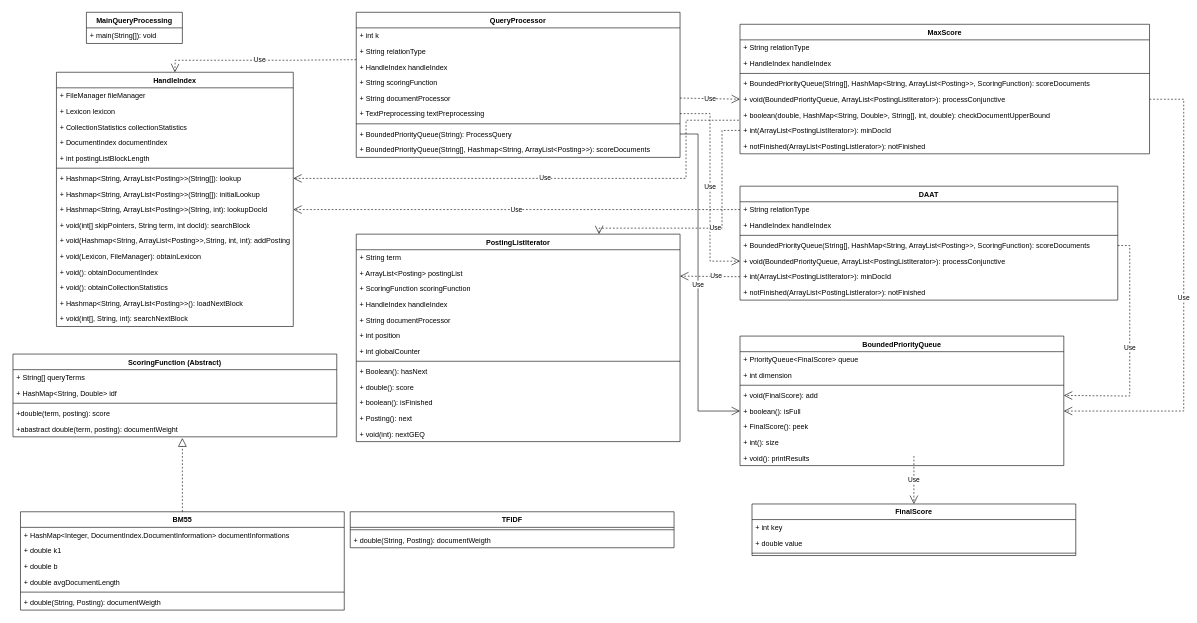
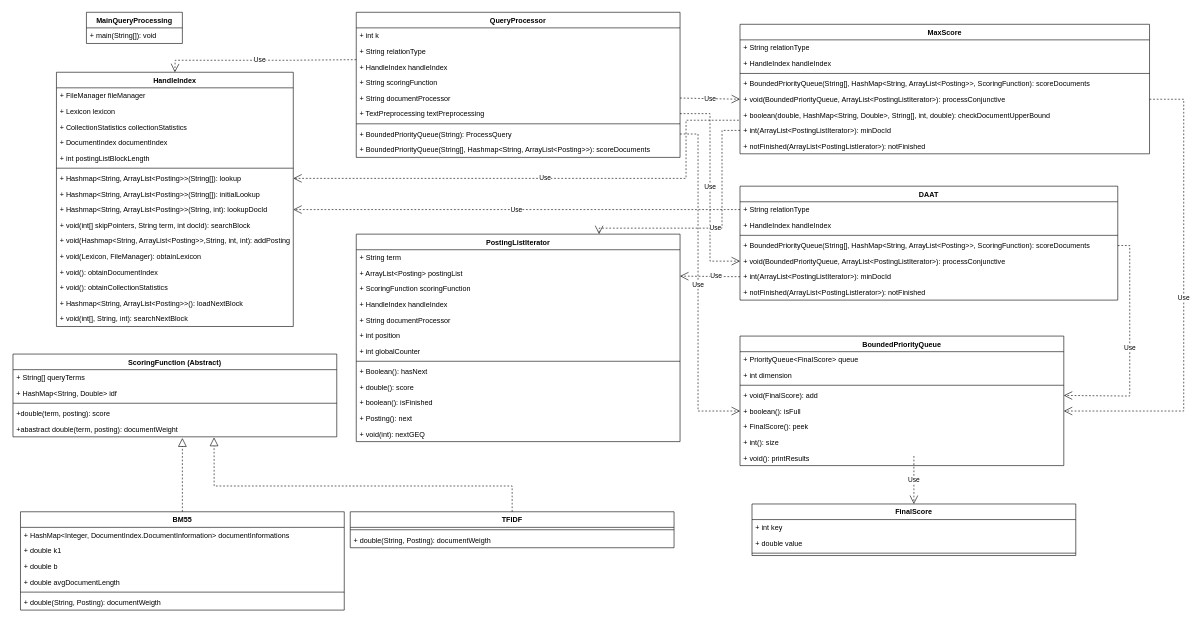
edge "+ BoundedPriorityQueue(String): ProcessQuery" -> "+ boolean(): isFull": style solid -> dashed
edge "TFIDF" -> "+abastract double(term, posting): documentWeight": added
